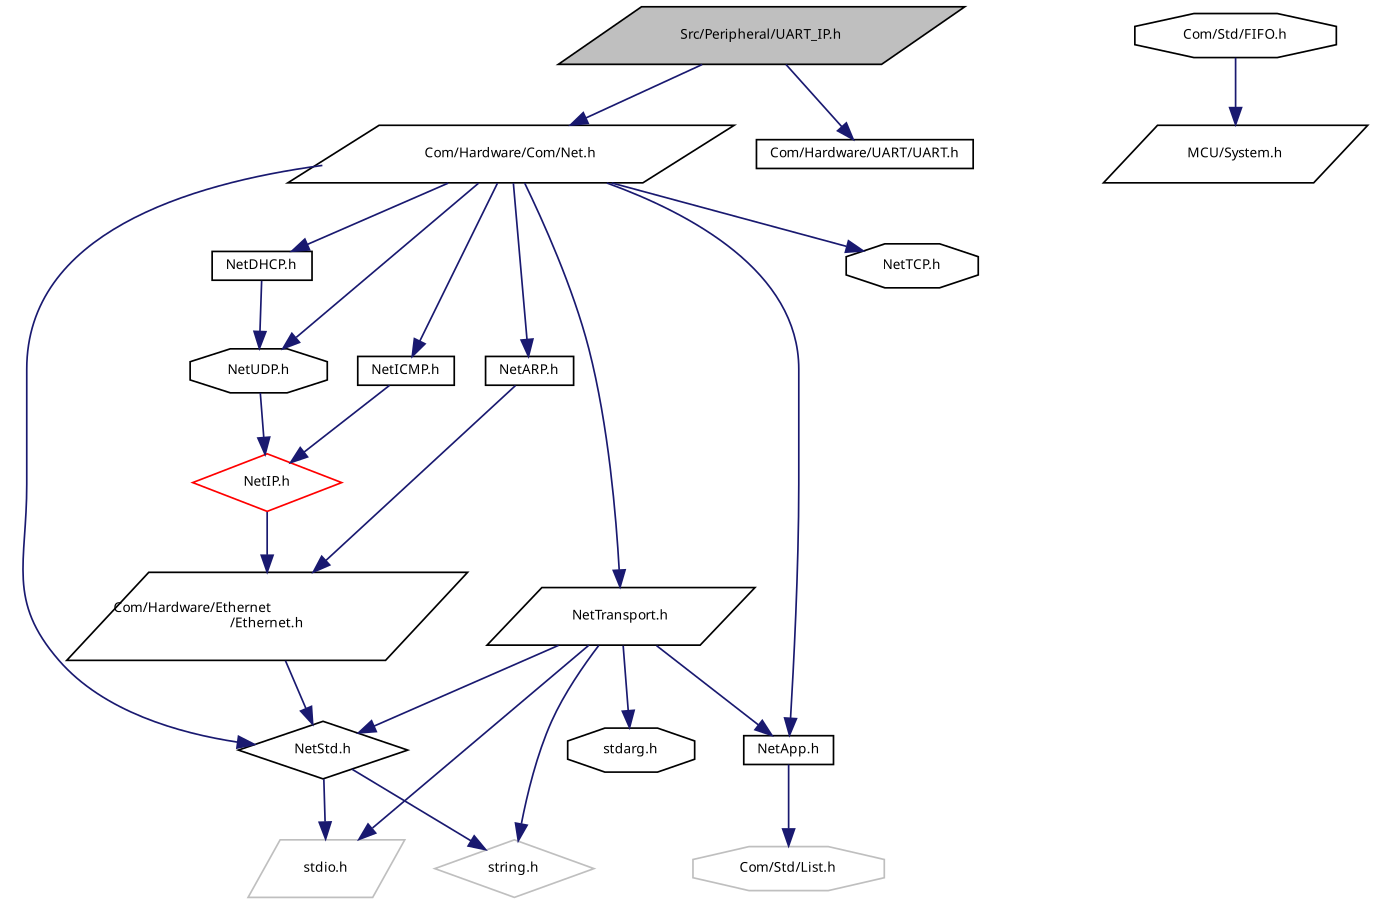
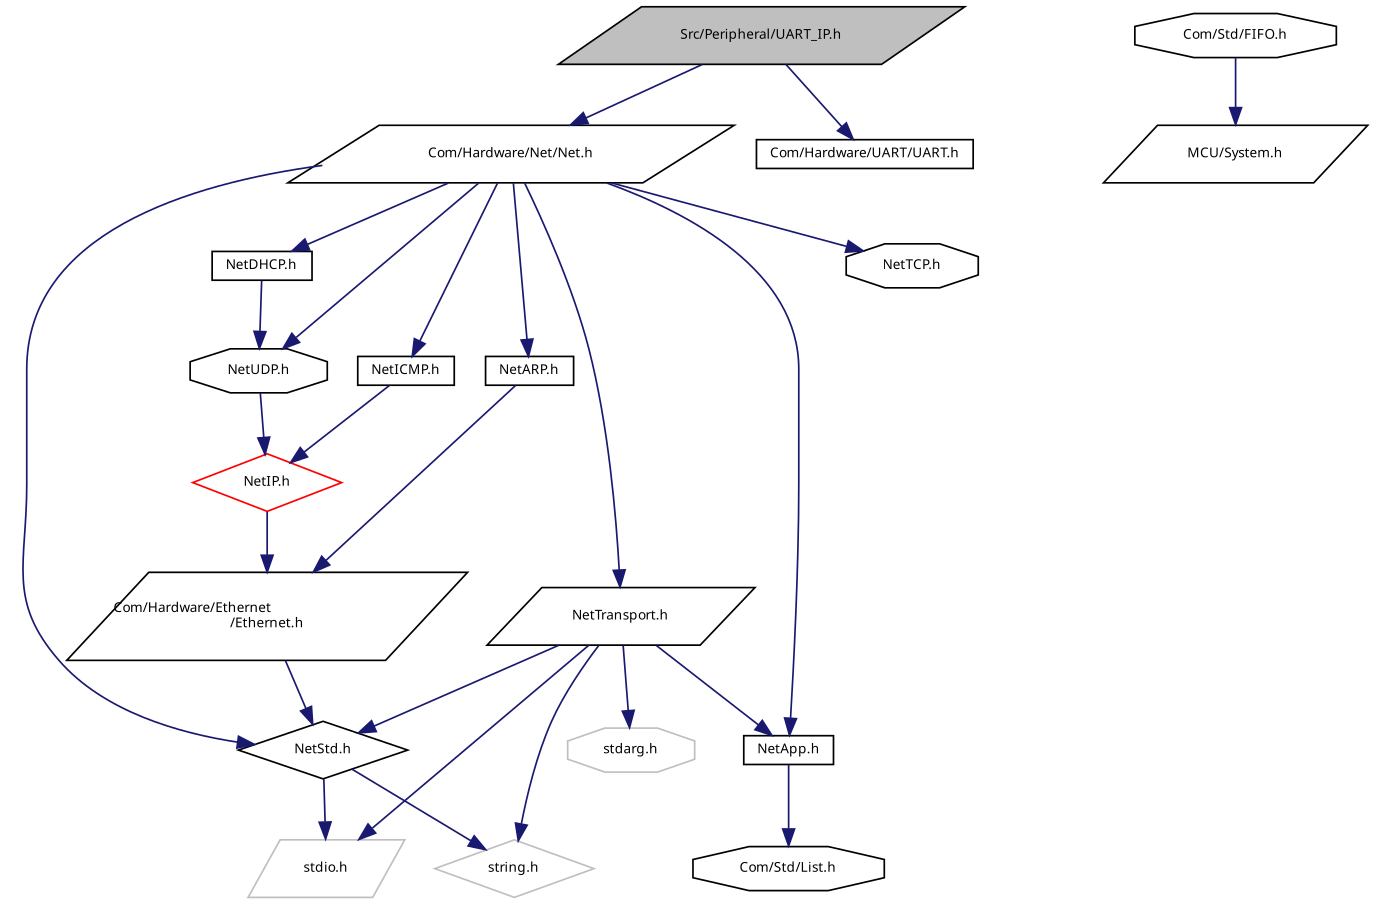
node "Com/Hardware/Com/Net.h": label "Com/Hardware/Com/Net.h" -> "Com/Hardware/Net/Net.h"
node "stdarg.h": color black -> grey75
node "Com/Std/List.h": color grey75 -> black
